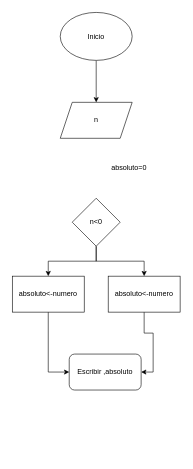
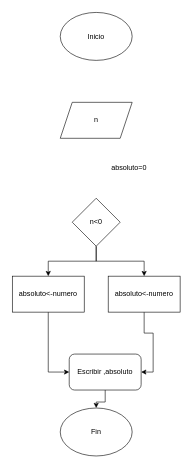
edge "Inicio" -> "n": removed
edge "Escribir ,absoluto" -> "Fin": added
node "Fin": added
